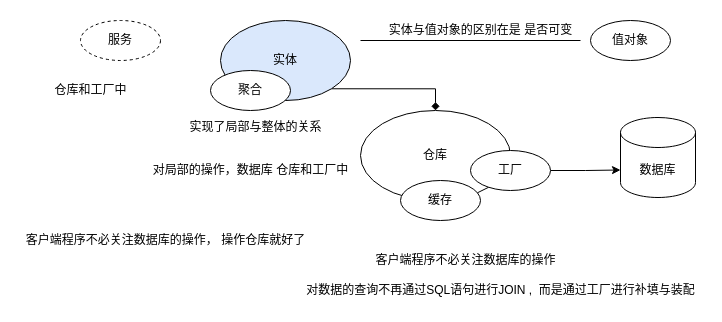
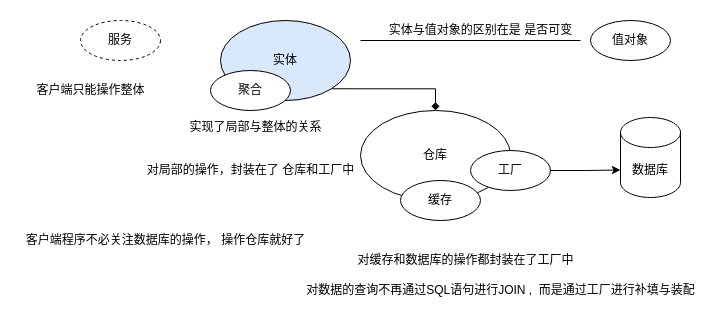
node "仓库和工厂中": label "仓库和工厂中" -> "客户端只能操作整体"
node "数据库": size 75x80 -> 60x80
node "对局部的操作，数据库 仓库和工厂中": label "对局部的操作，数据库 仓库和工厂中" -> "对局部的操作，封装在了 仓库和工厂中"
node "客户端程序不必关注数据库的操作": label "客户端程序不必关注数据库的操作" -> "对缓存和数据库的操作都封装在了工厂中"
